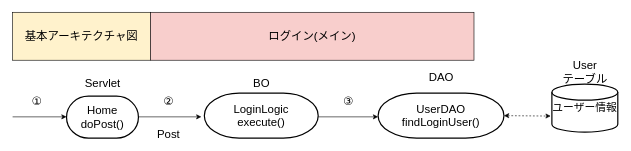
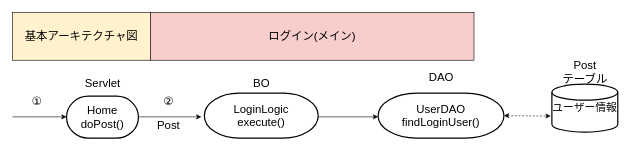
node "User テーブル": label "User テーブル" -> "Post テーブル"
node "③": removed
node "Post": moved (168, 135) -> (168, 126)
